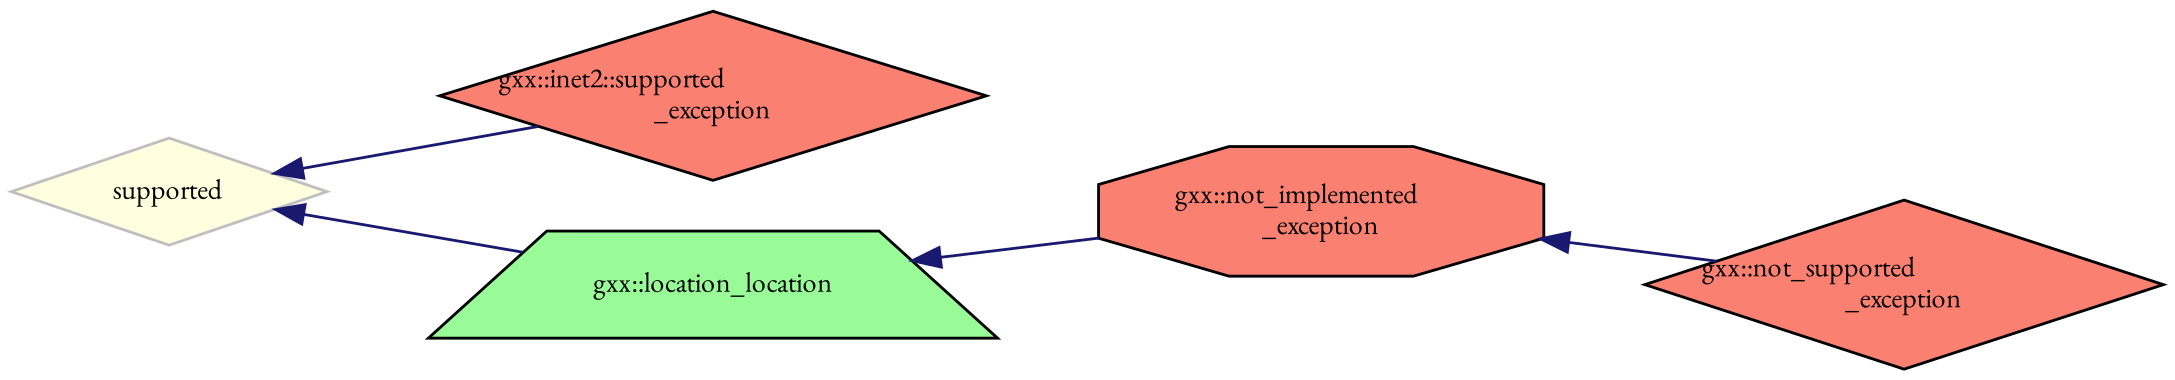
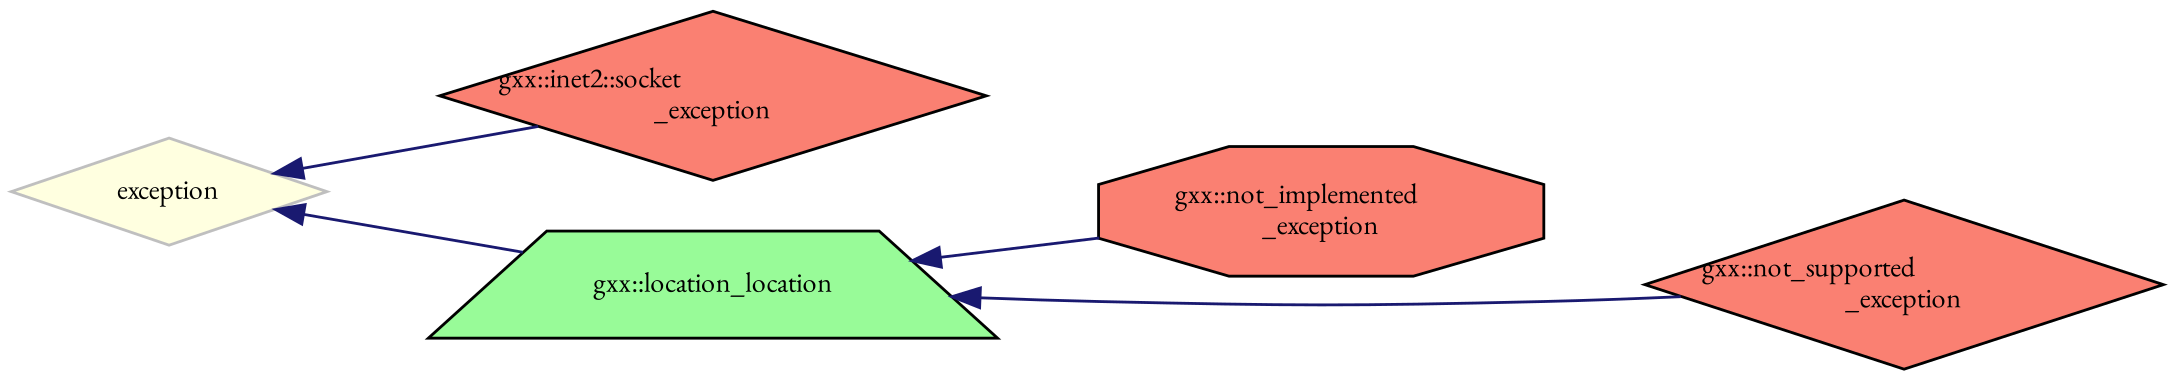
node "gxx::inet2::supported _exception": label "gxx::inet2::supported _exception" -> "gxx::inet2::socket _exception"
node "supported": label "supported" -> "exception"
edge "gxx::not_supported _exception" -> "gxx::not_implemented _exception": now "gxx::not_supported _exception" -> "gxx::location_location"
